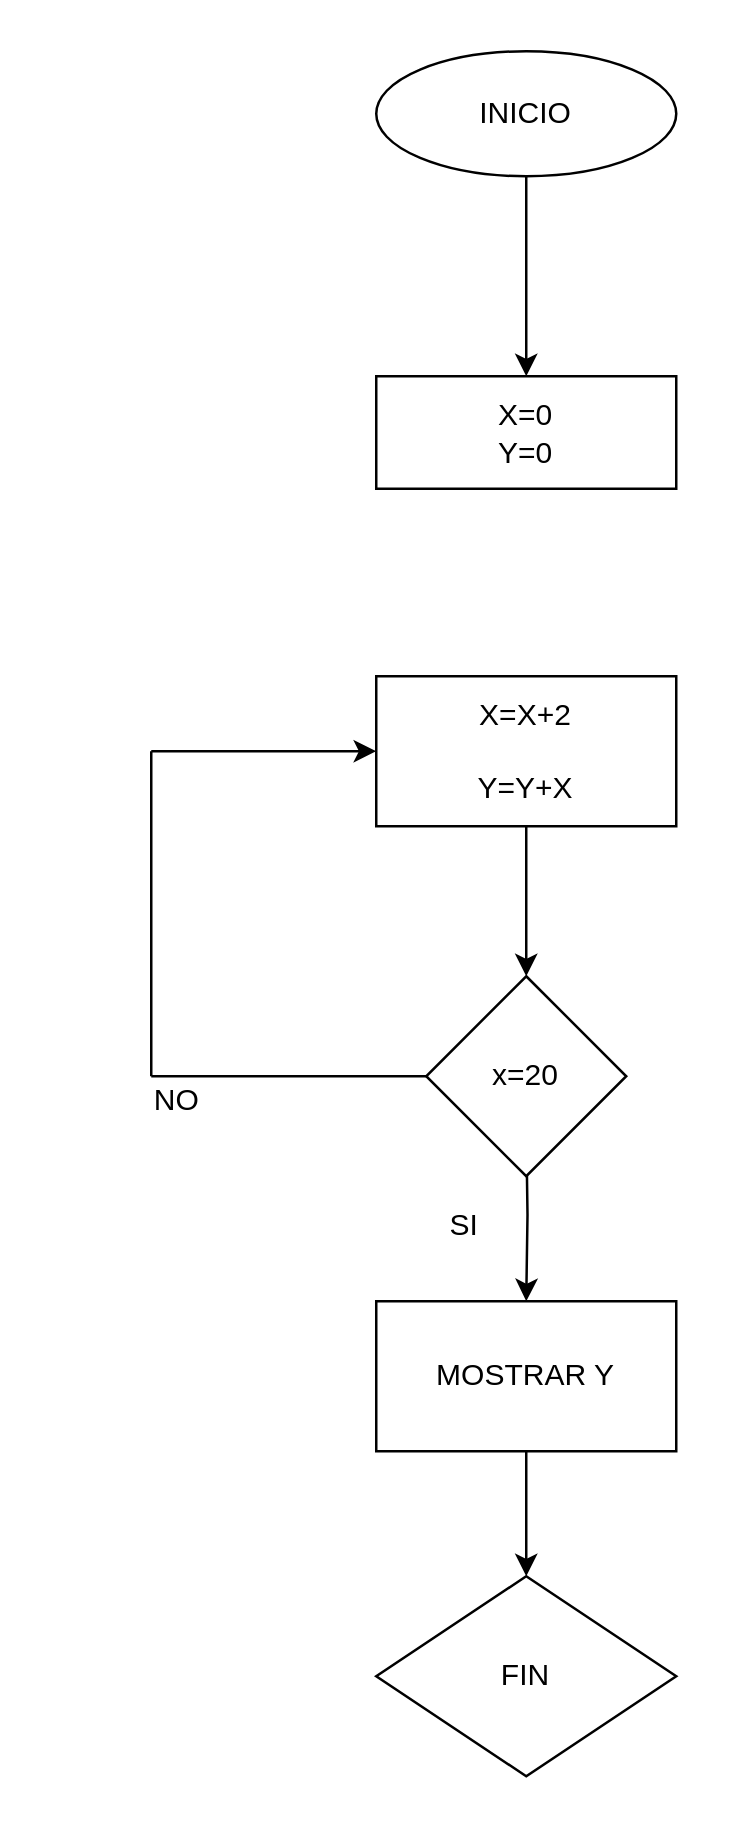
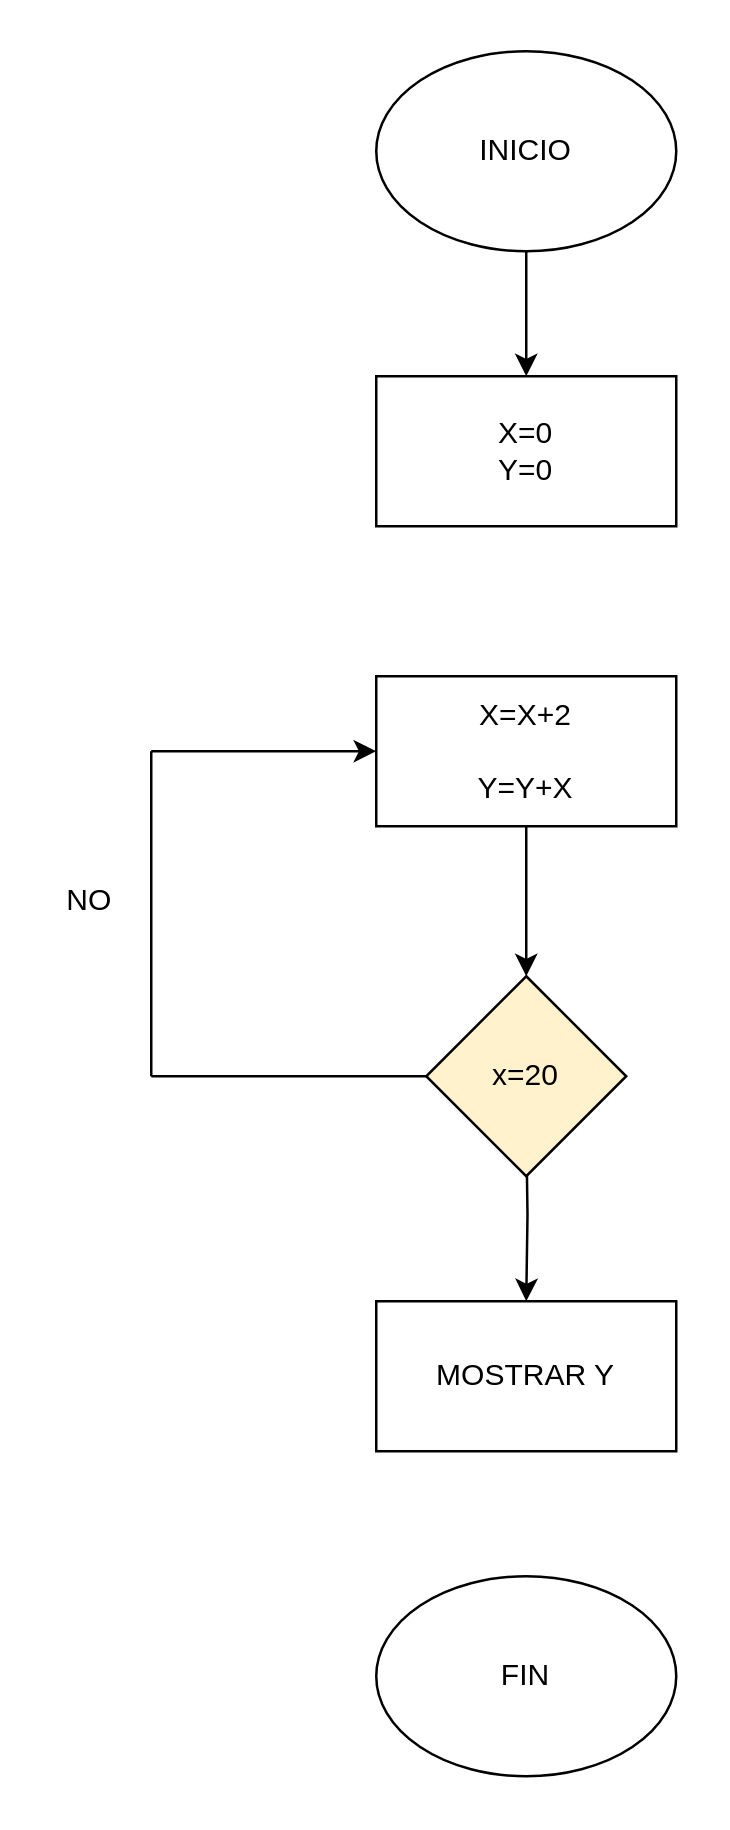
node "INICIO": size 300x125 -> 300x200
node "X=0 Y=0": size 300x113 -> 300x150
node "x=20": fillcolor #ffffff -> #fff2cc
node "NO": moved (176, 1101) -> (89, 901)
node "SI": removed
edge "MOSTRAR Y" -> "FIN": removed
node "FIN": shape diamond -> ellipse
